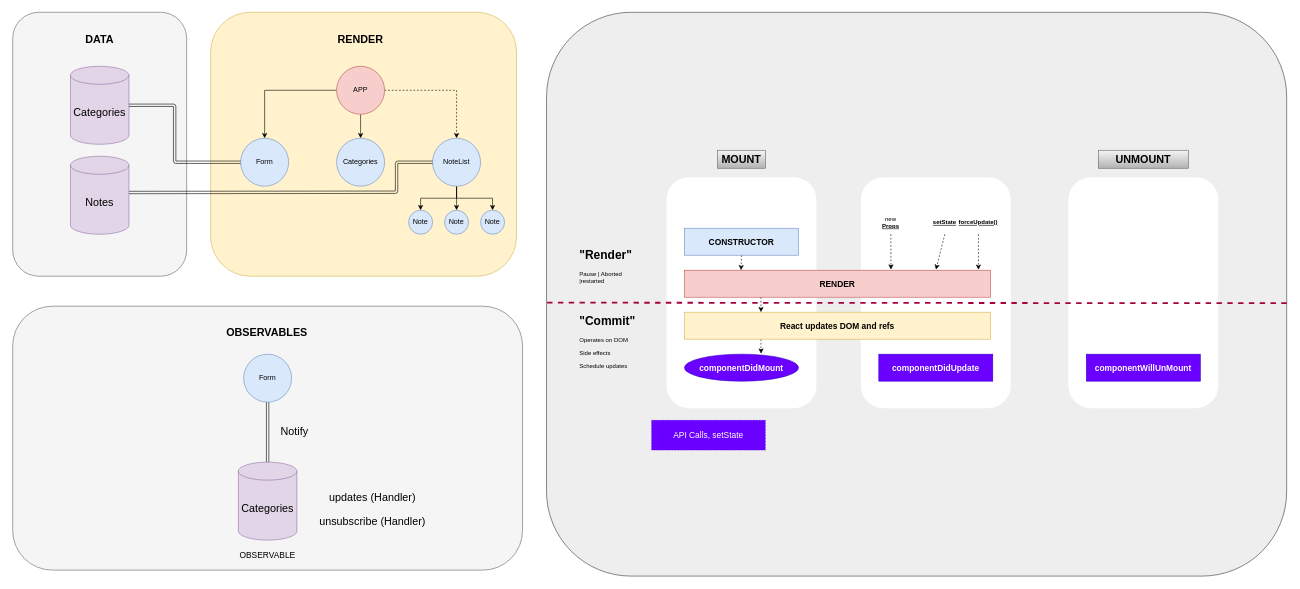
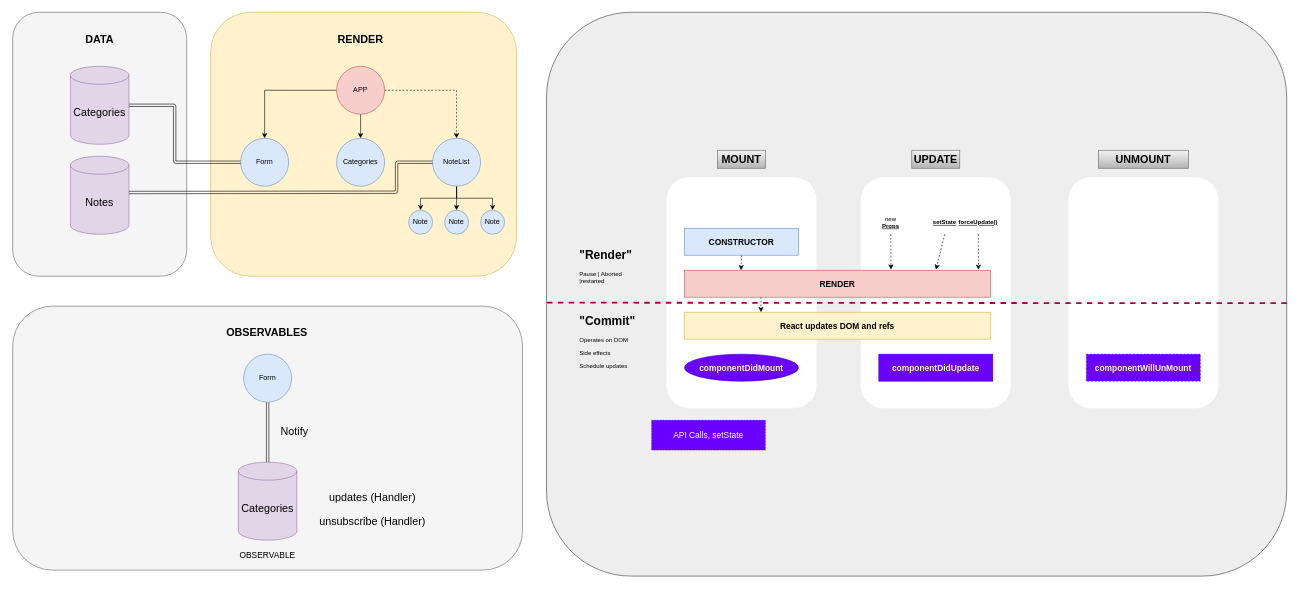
node "UPDATE": added
edge "React updates DOM and refs" -> "componentDidMount": removed
node "componentWillUnMount": style solid -> dashed
